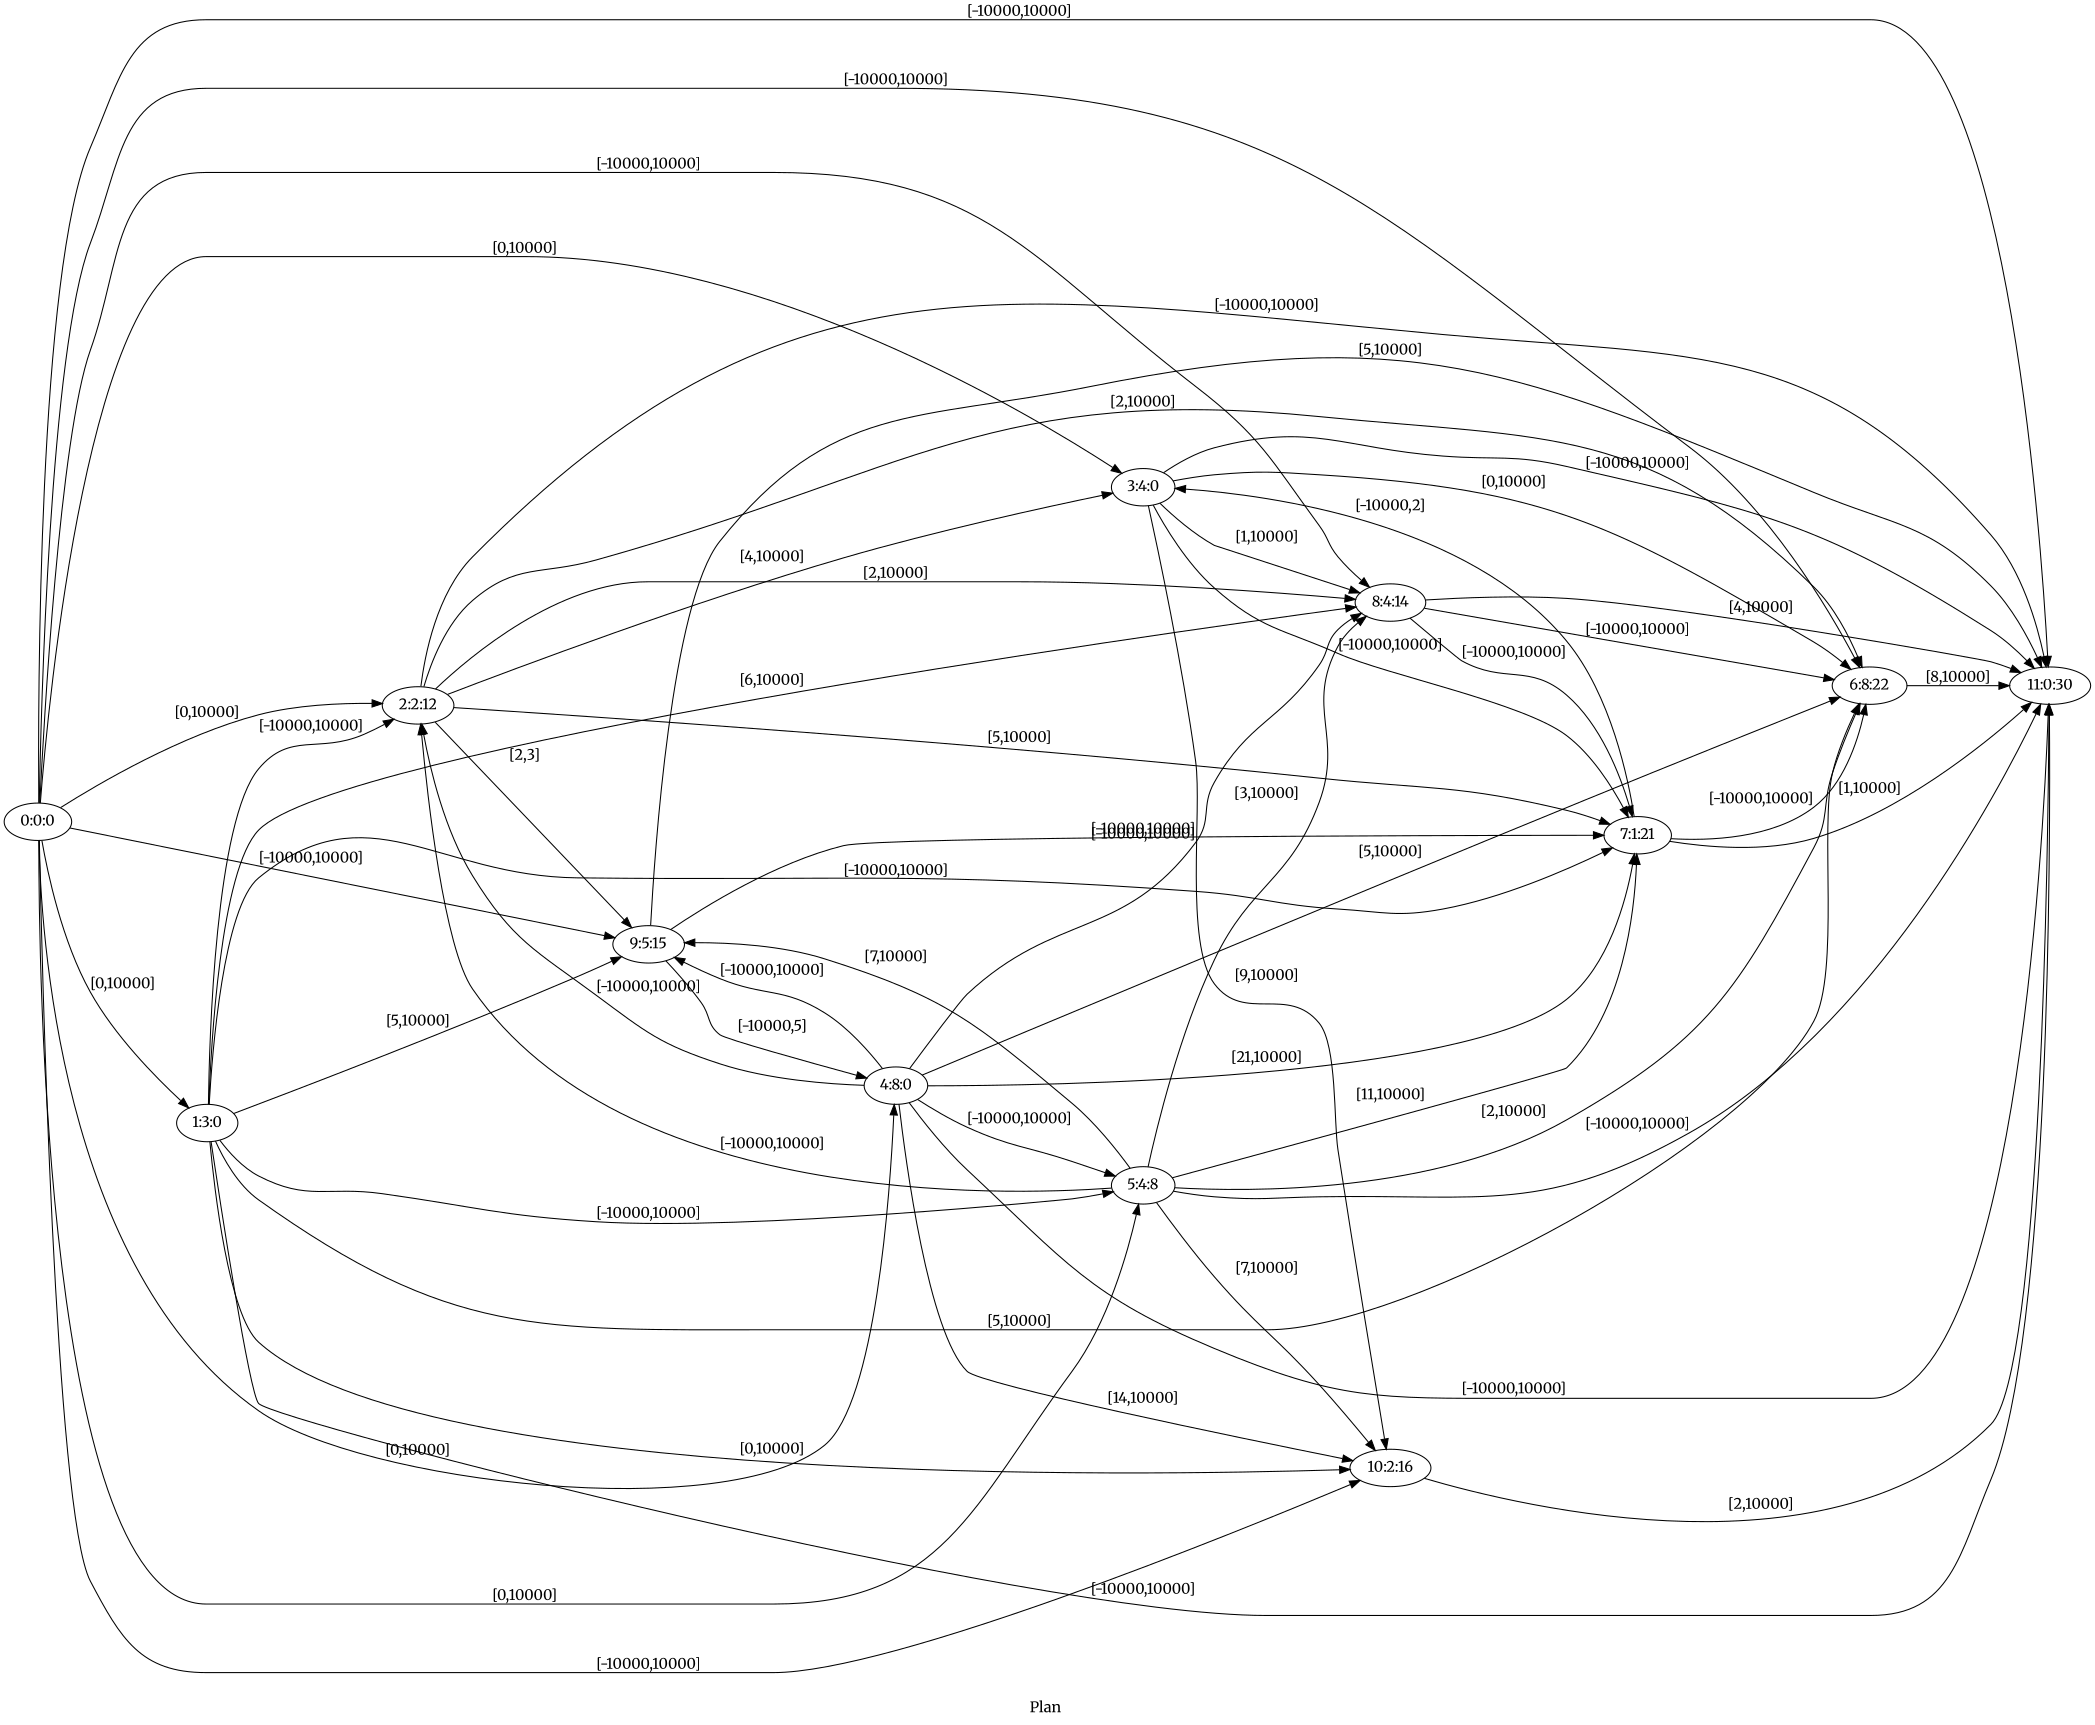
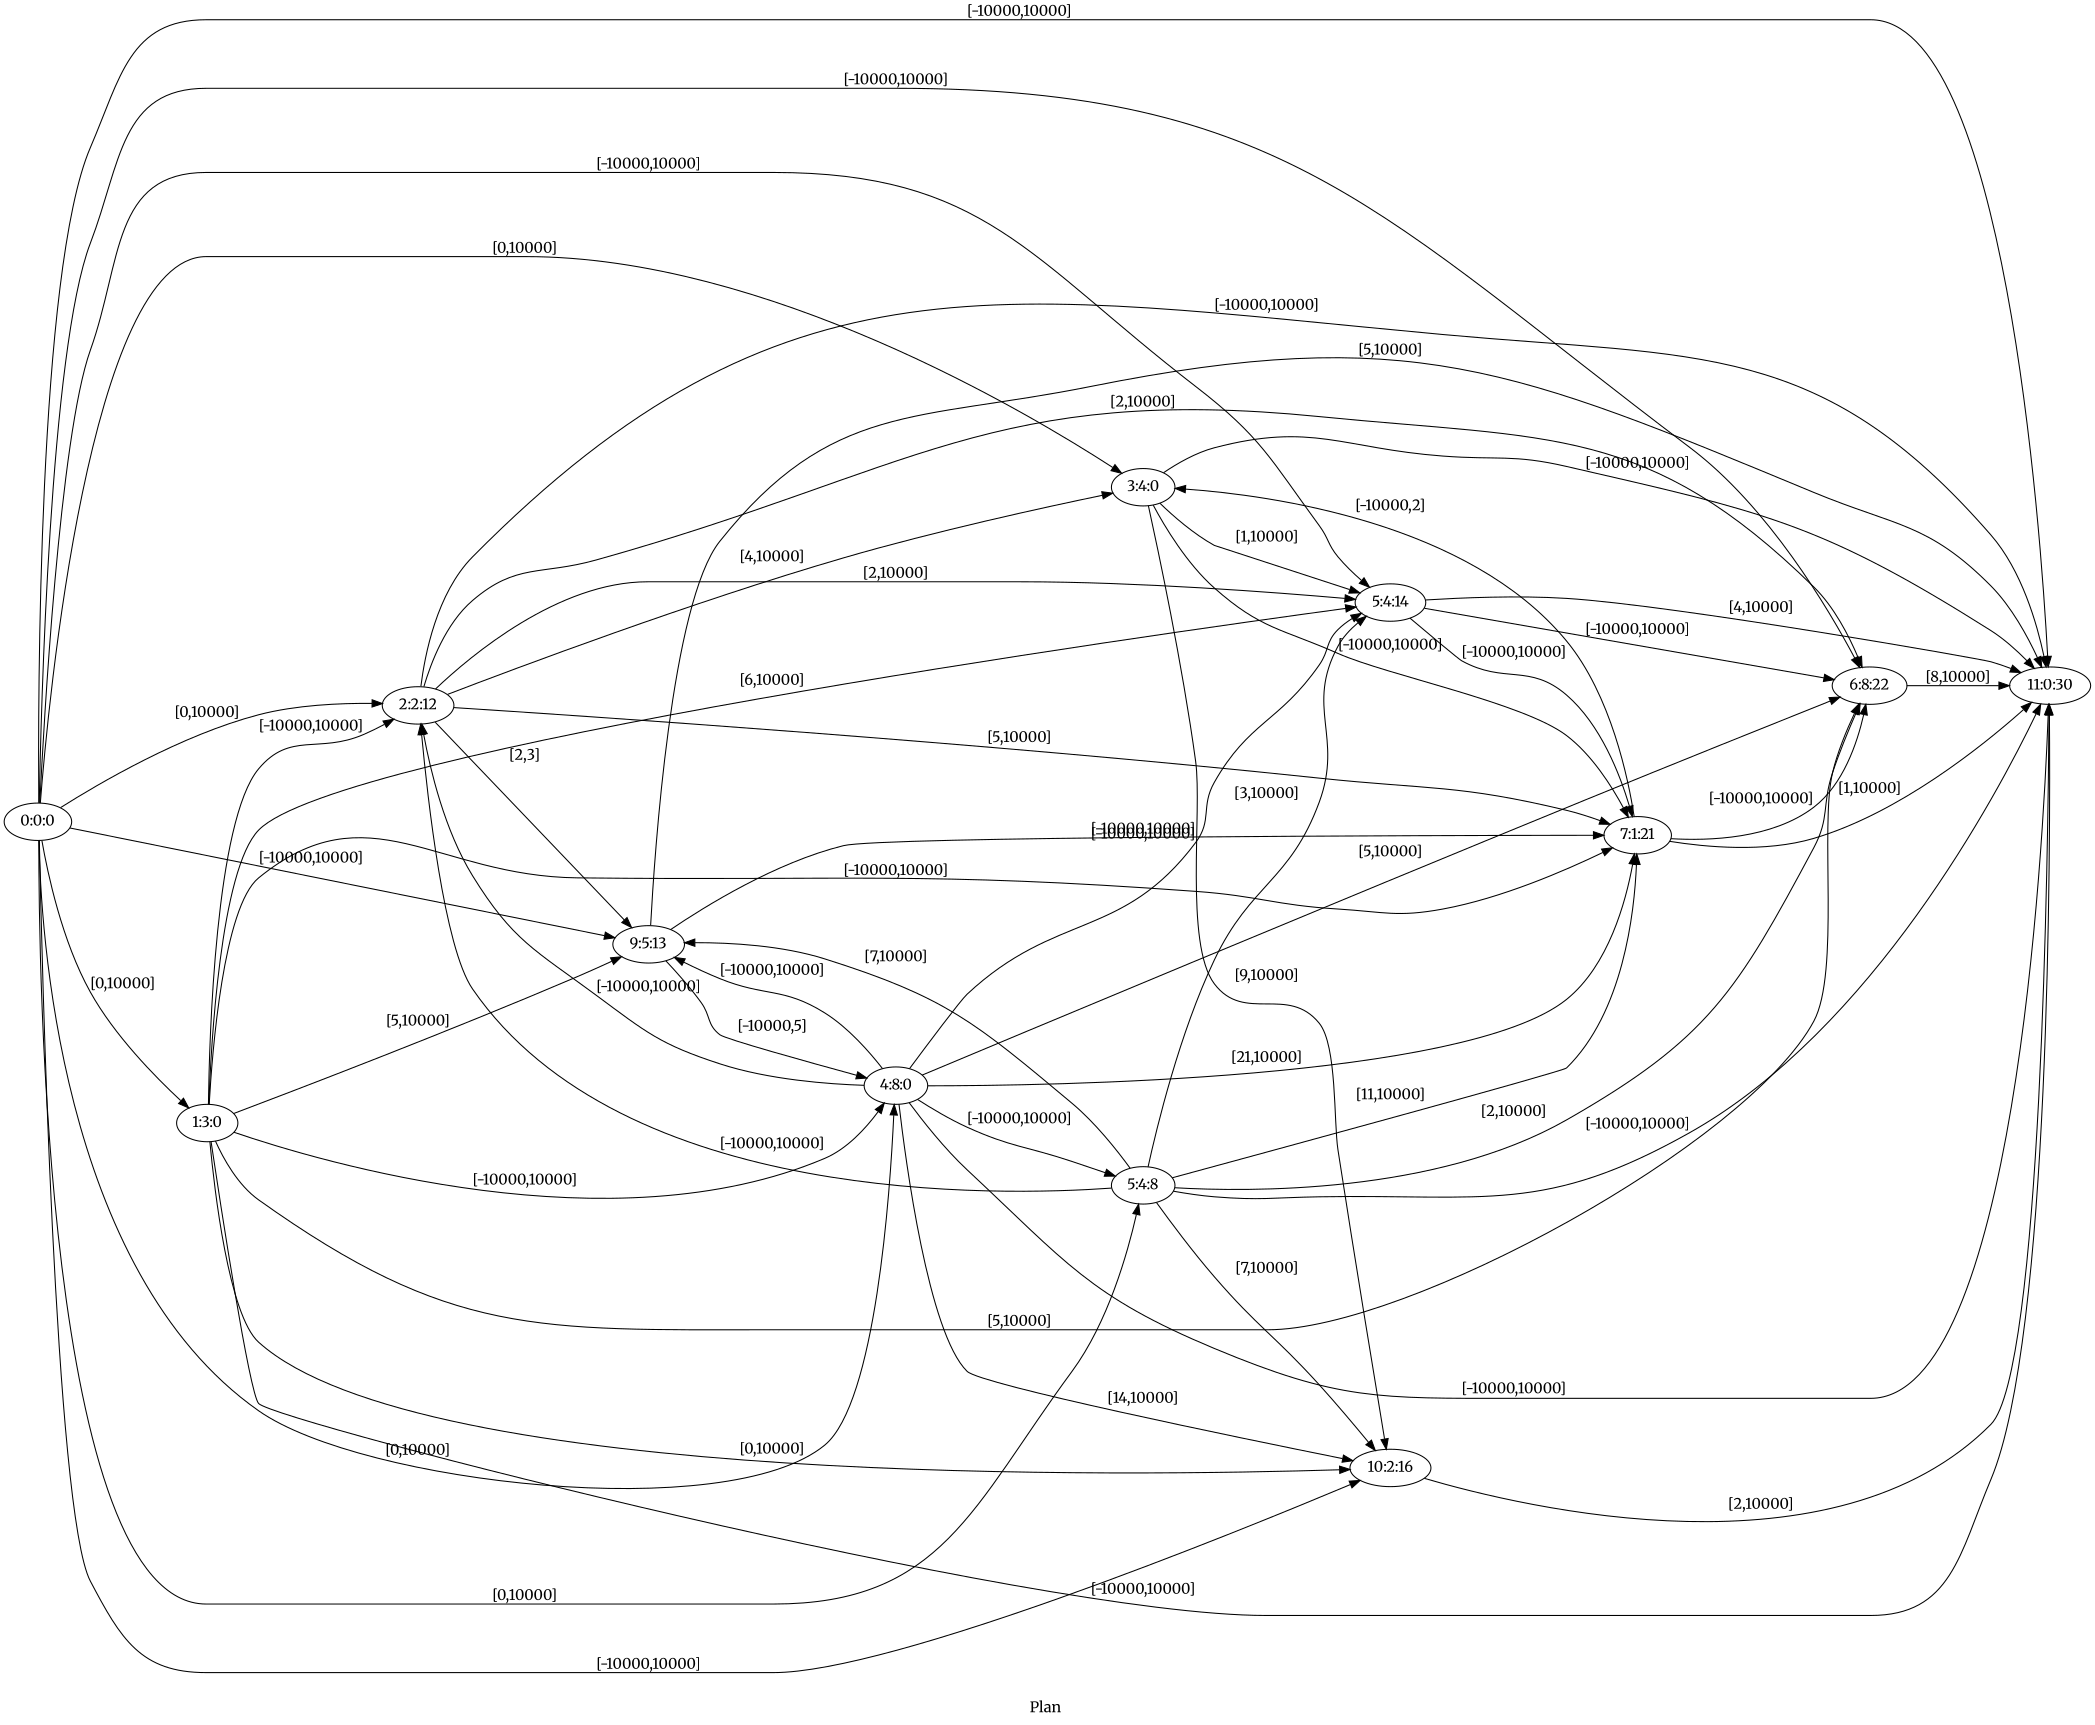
edge "3:4:0" -> "6:8:22": removed, label "[0,10000]"
node "8:4:14": label "8:4:14" -> "5:4:14"
node "9:5:15": label "9:5:15" -> "9:5:13"
edge "1:3:0" -> "5:4:8": now "1:3:0" -> "4:8:0"
